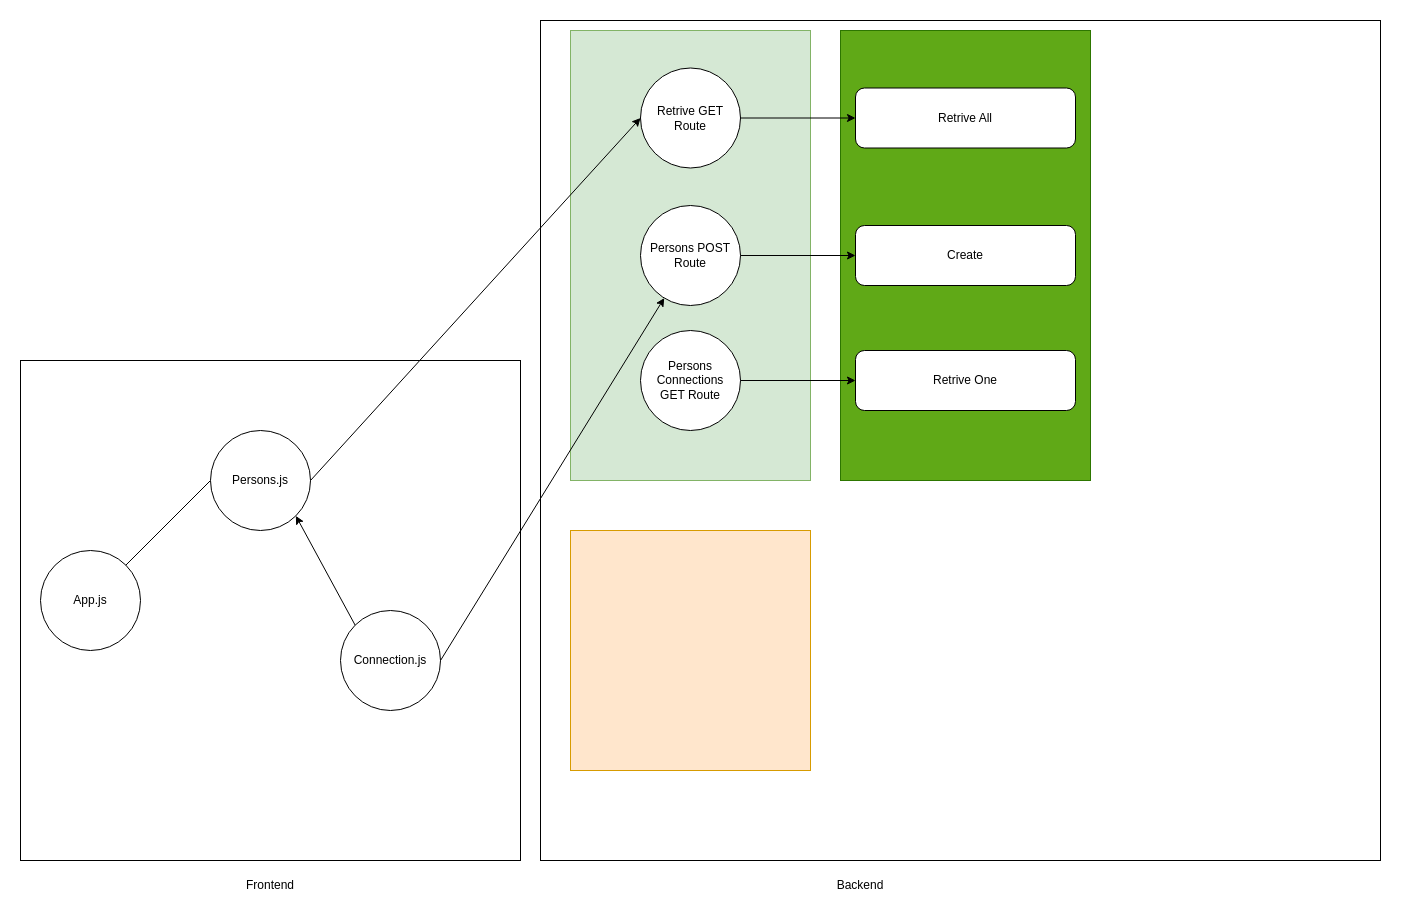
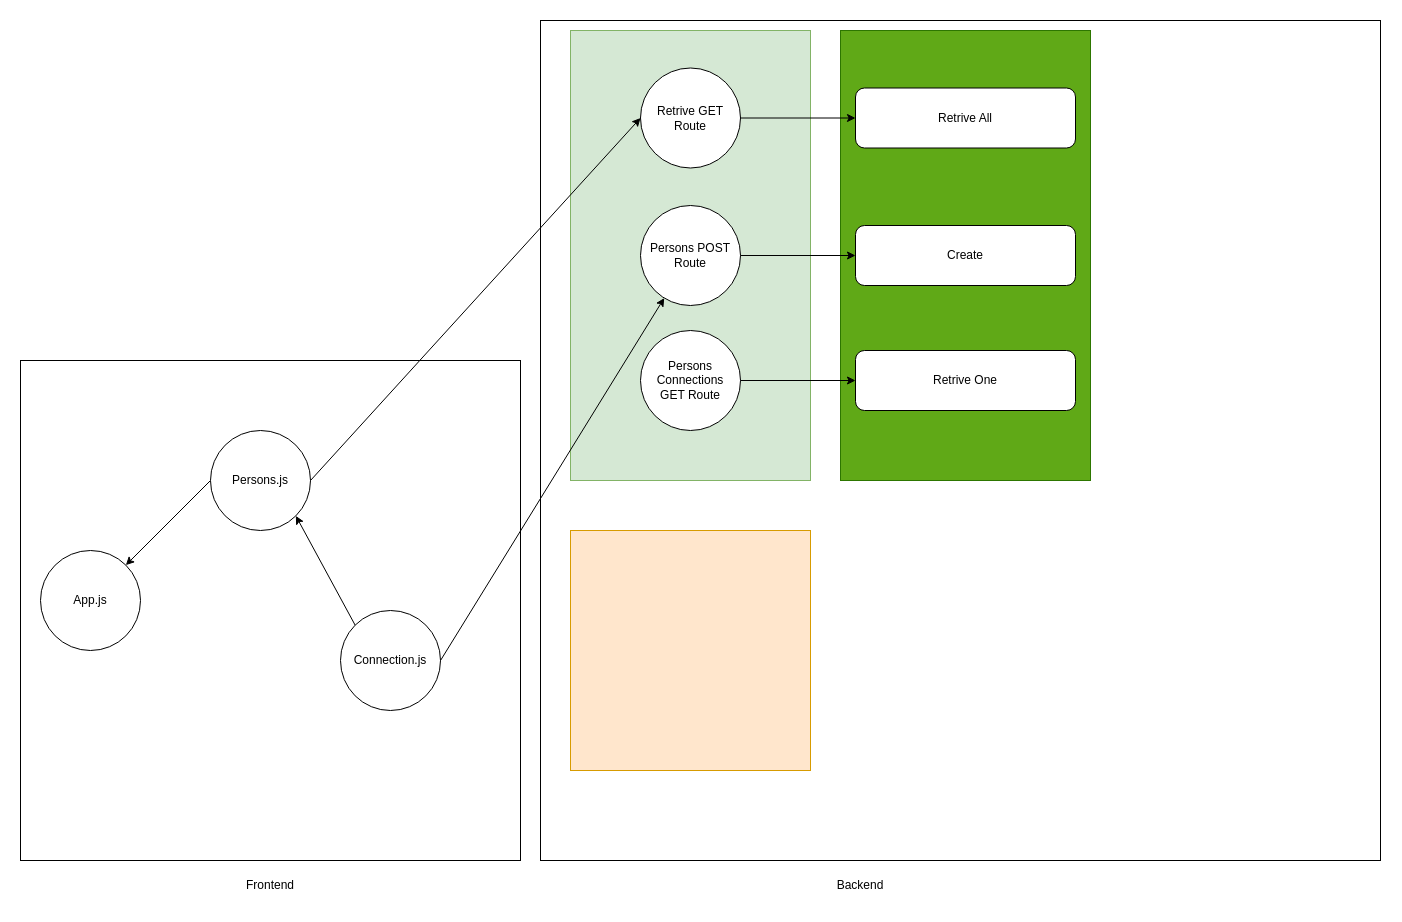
edge "Persons.js" -- "App.js": arrowhead none -> classic
